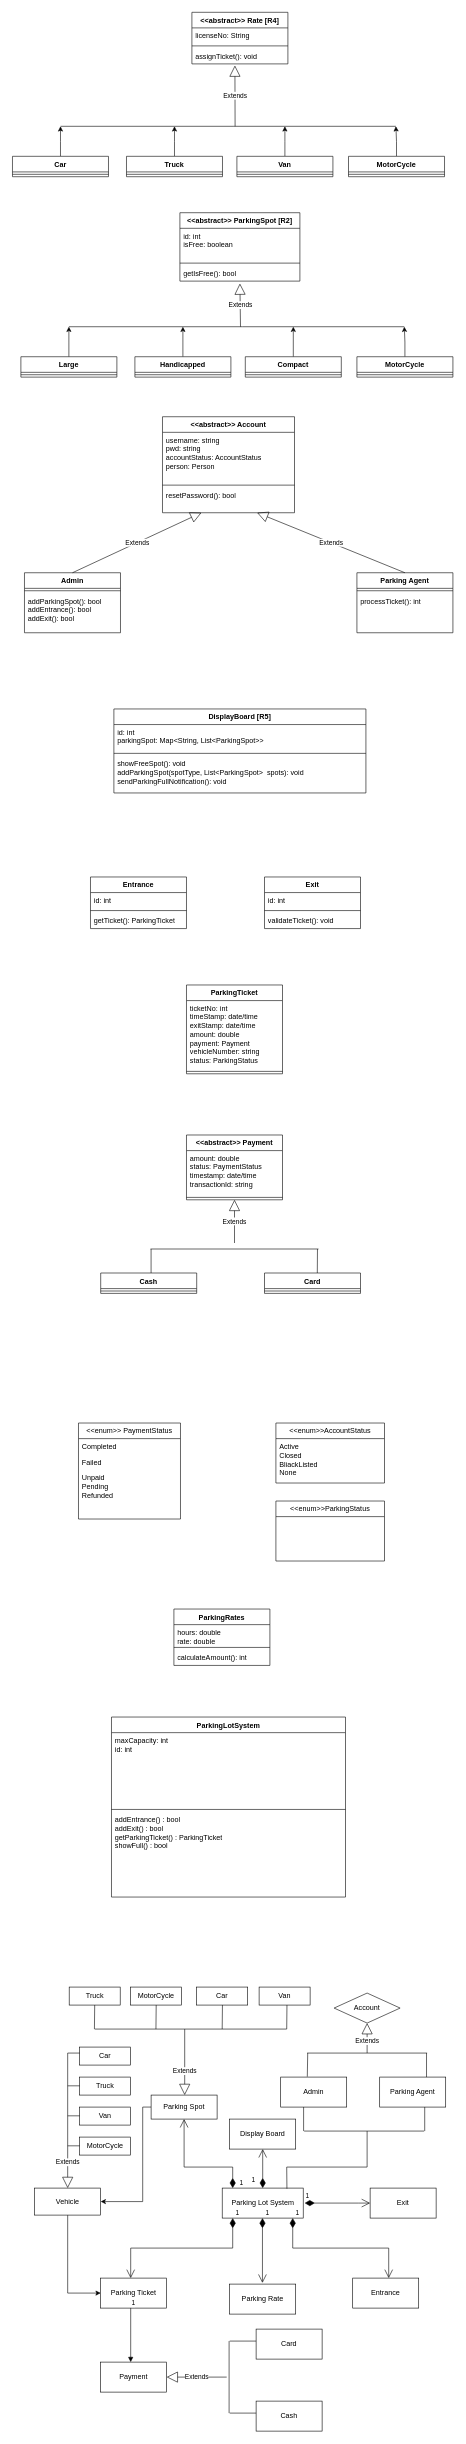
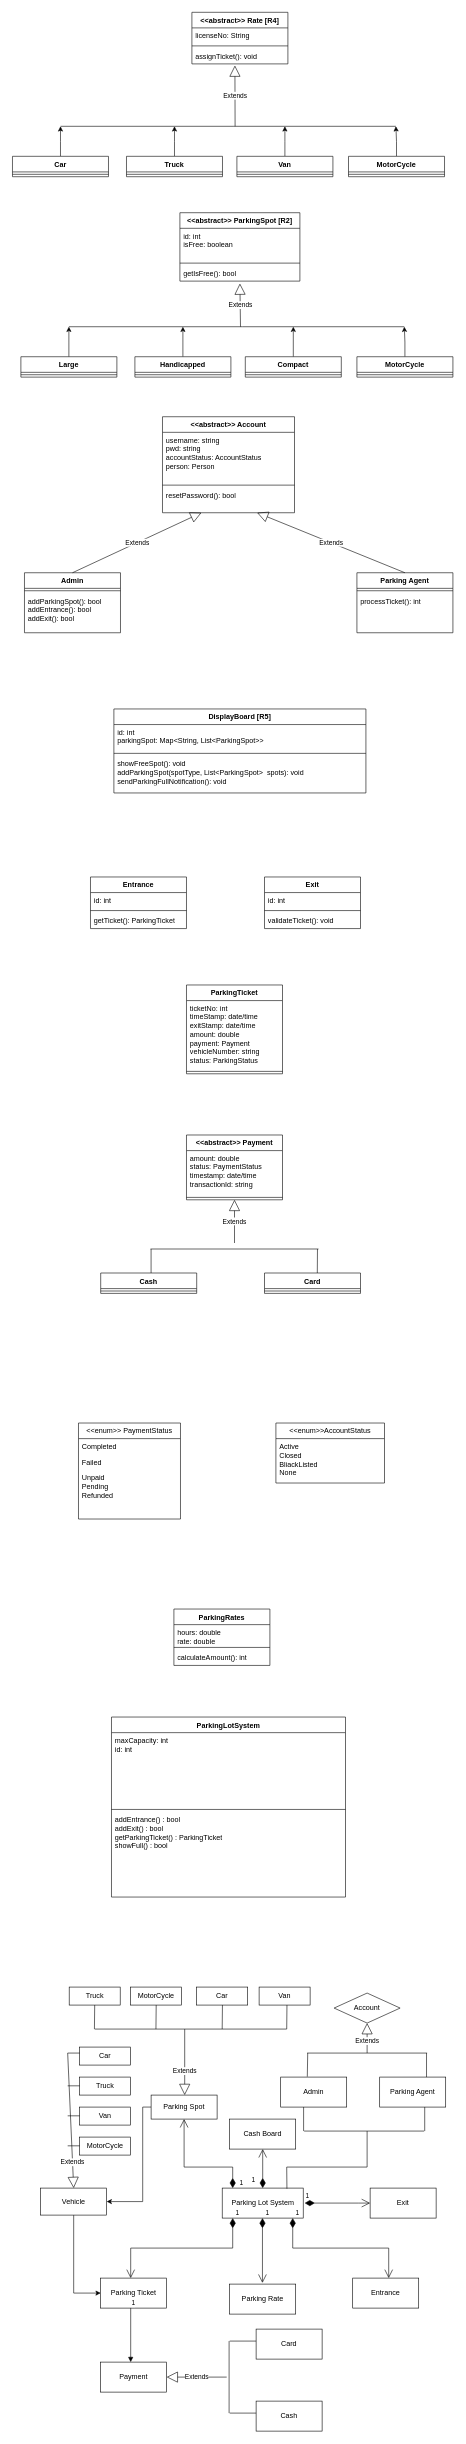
node "<<enum>>ParkingStatus": removed
node "Display Board": label "Display Board" -> "Cash Board"
node "Vehicle": moved (68, 2201) -> (74, 2201)
